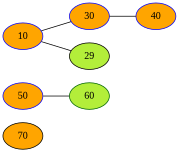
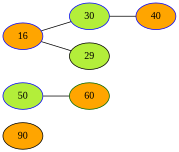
node "30": fillcolor orange -> olivedrab2
node "10": label "10" -> "16"
node "50": fillcolor orange -> olivedrab2
node "60": fillcolor olivedrab2 -> orange
node "70": label "70" -> "90"
